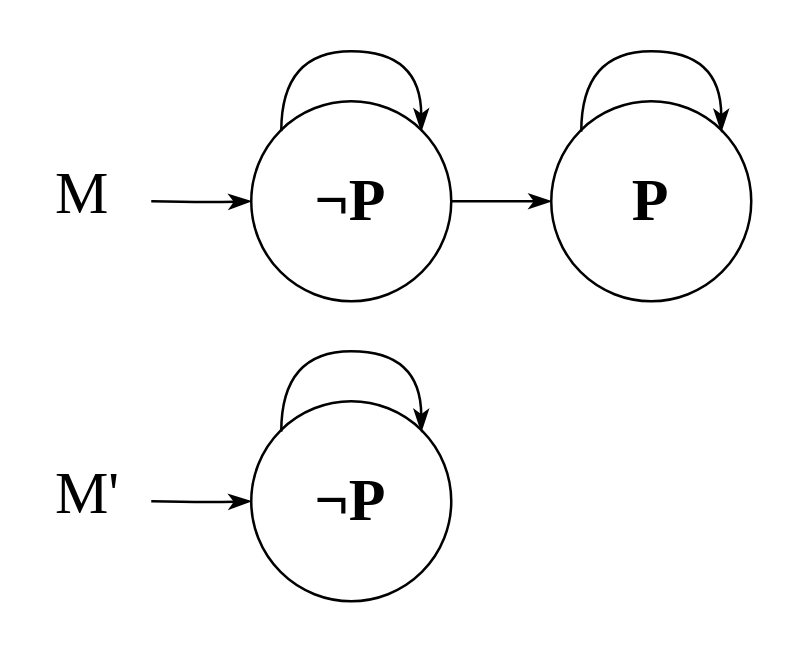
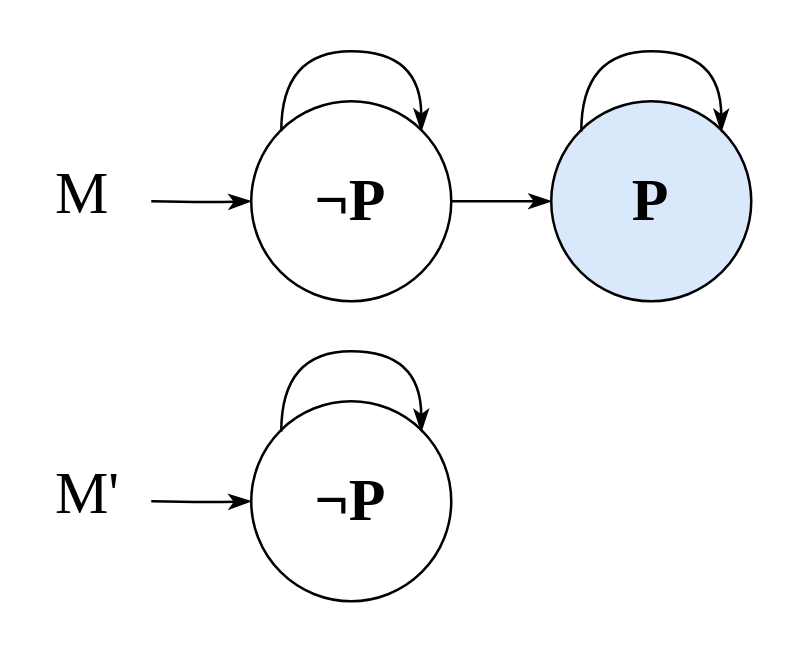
node "P": fillcolor #ffffff -> #dae8fc
